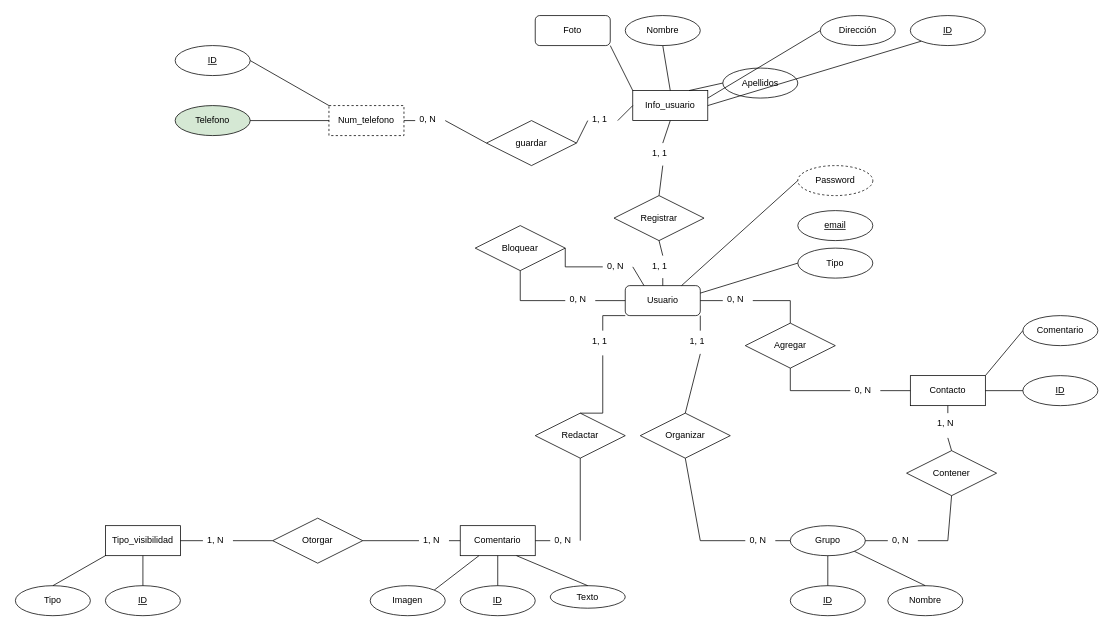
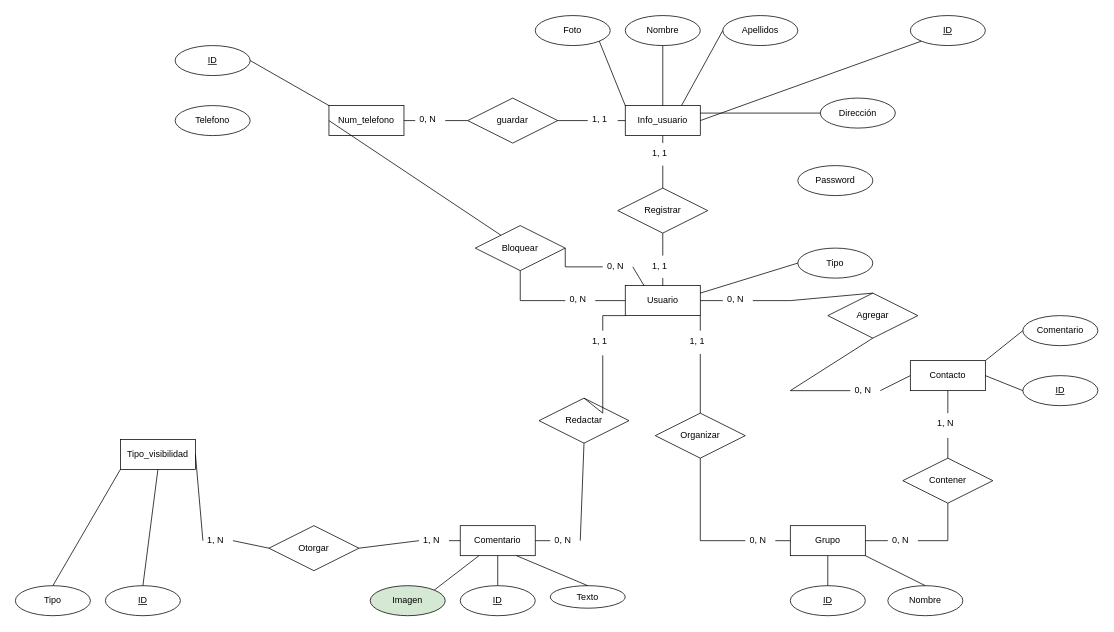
node "Foto": shape rounded rectangle -> ellipse
node "Dirección": moved (858, 30) -> (858, 113)
node "Apellidos": moved (760, 83) -> (760, 30)
node "Info_usuario": moved (670, 105) -> (663, 120)
node "Telefono": fillcolor #d5e8d4 -> #ffffff
edge "Telefono" -- "Num_telefono": now "Bloquear" -- "Num_telefono"
node "Num_telefono": style dashed -> solid
node "guardar": moved (531, 143) -> (513, 120)
node "Password": style dashed -> solid
node "Registrar": moved (659, 218) -> (663, 210)
node "email": removed
edge "Password" -- "Usuario": removed
node "Usuario": shape rounded rectangle -> rectangle
node "Agregar": moved (790, 345) -> (873, 315)
node "Contacto": moved (948, 390) -> (948, 375)
node "Redactar": moved (580, 435) -> (584, 420)
node "Organizar": moved (685, 435) -> (700, 435)
node "Contener": moved (951, 473) -> (948, 480)
node "Tipo_visibilidad": moved (143, 540) -> (158, 454)
node "Otorgar": moved (318, 540) -> (314, 548)
node "Grupo": shape ellipse -> rectangle
node "Imagen": fillcolor #ffffff -> #d5e8d4
